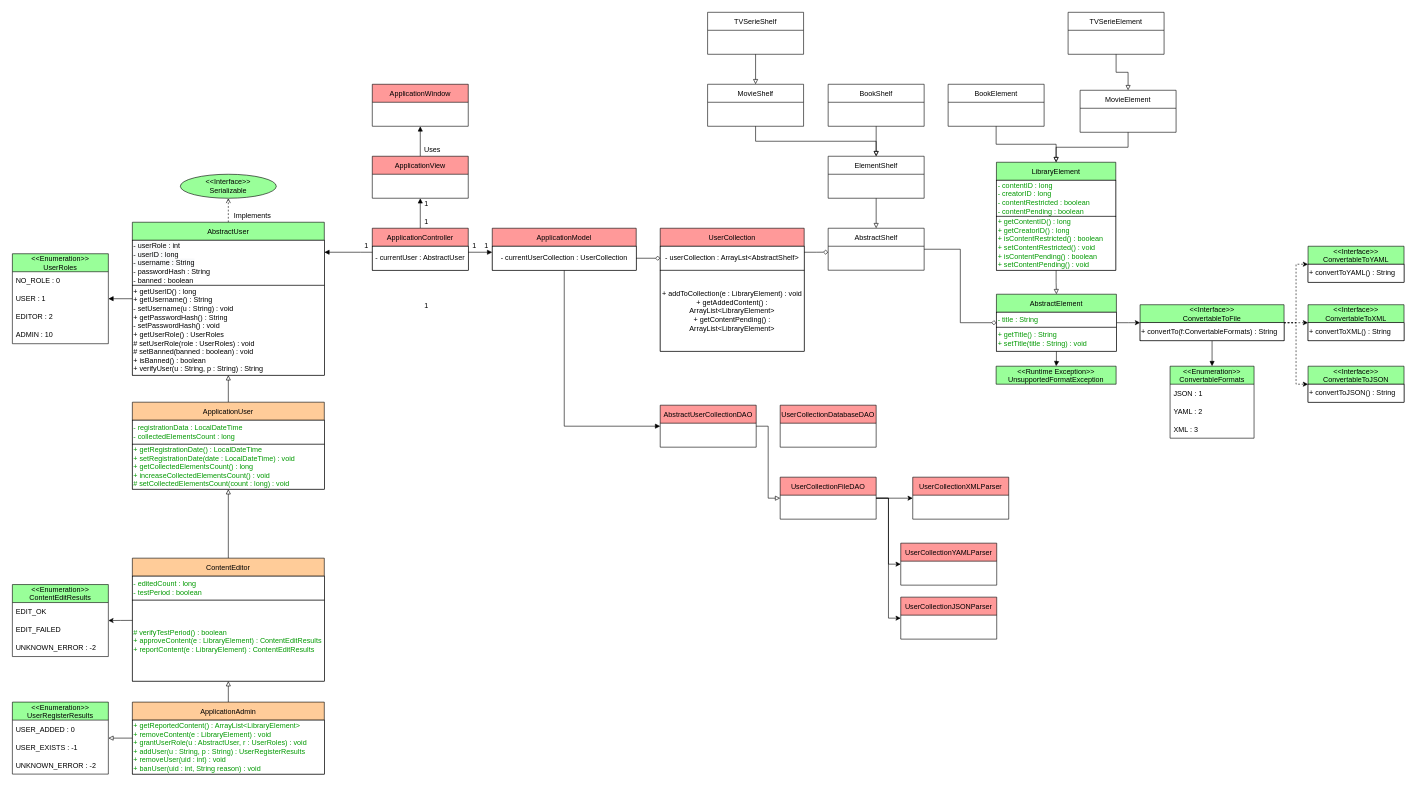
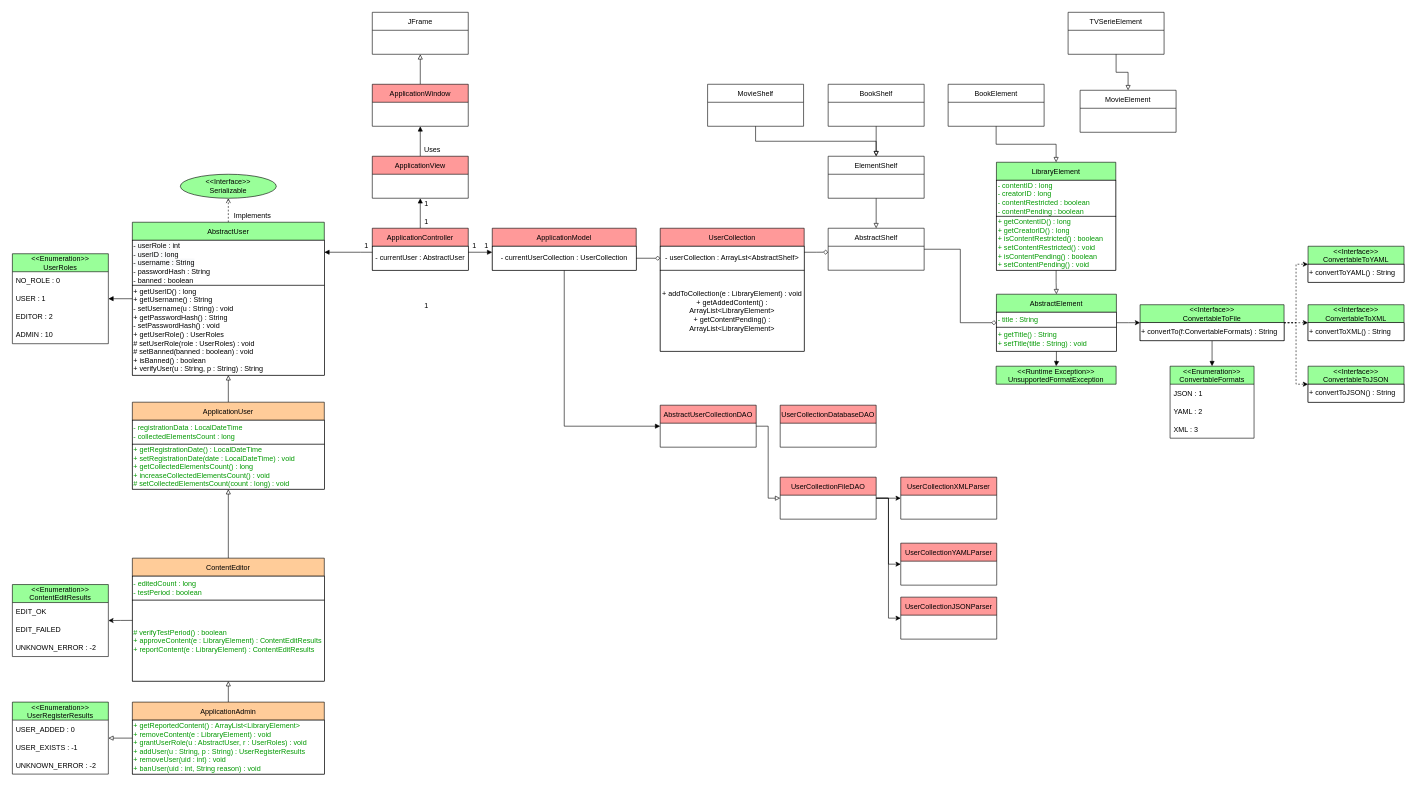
node "JFrame": added
node "TVSerieShelf": removed
edge "TVSerieShelf" -> "MovieShelf": removed
edge "ApplicationWindow" -> "JFrame": added
edge "MovieElement" -> "LibraryElement": removed
node "UserCollectionXMLParser": moved (961, 498) -> (949, 498)
